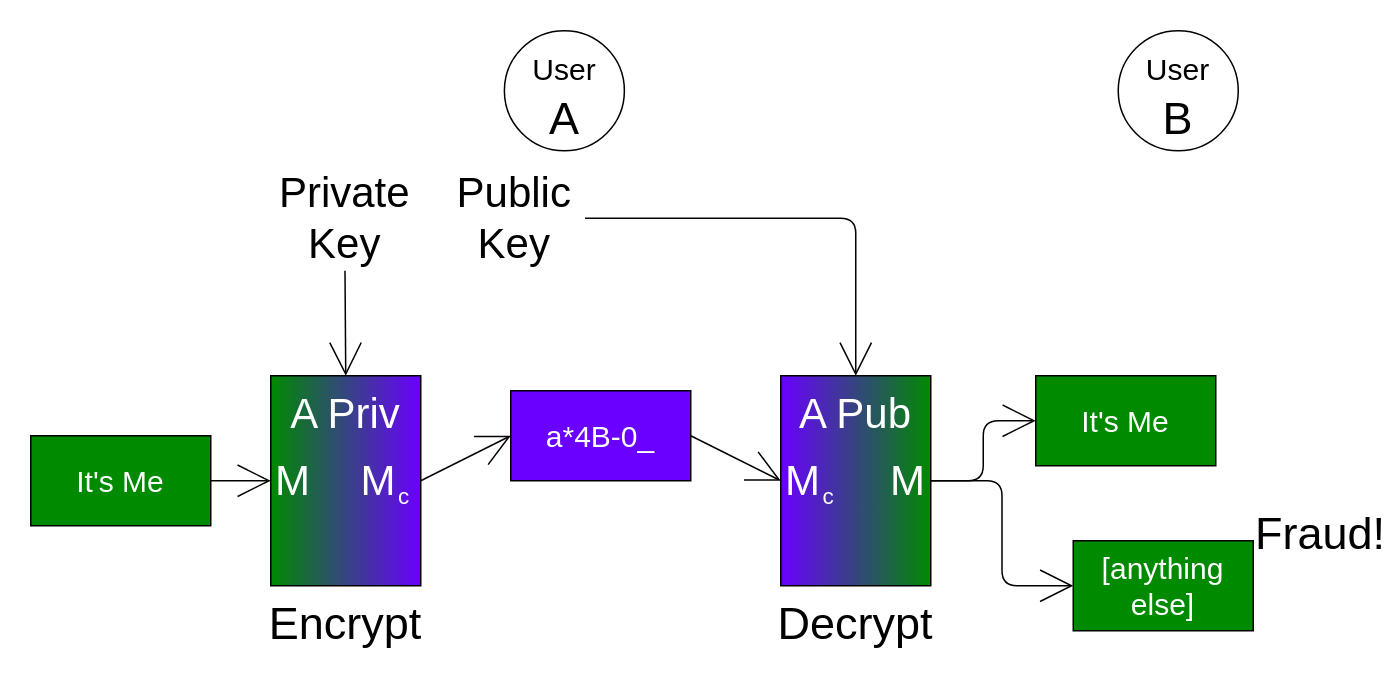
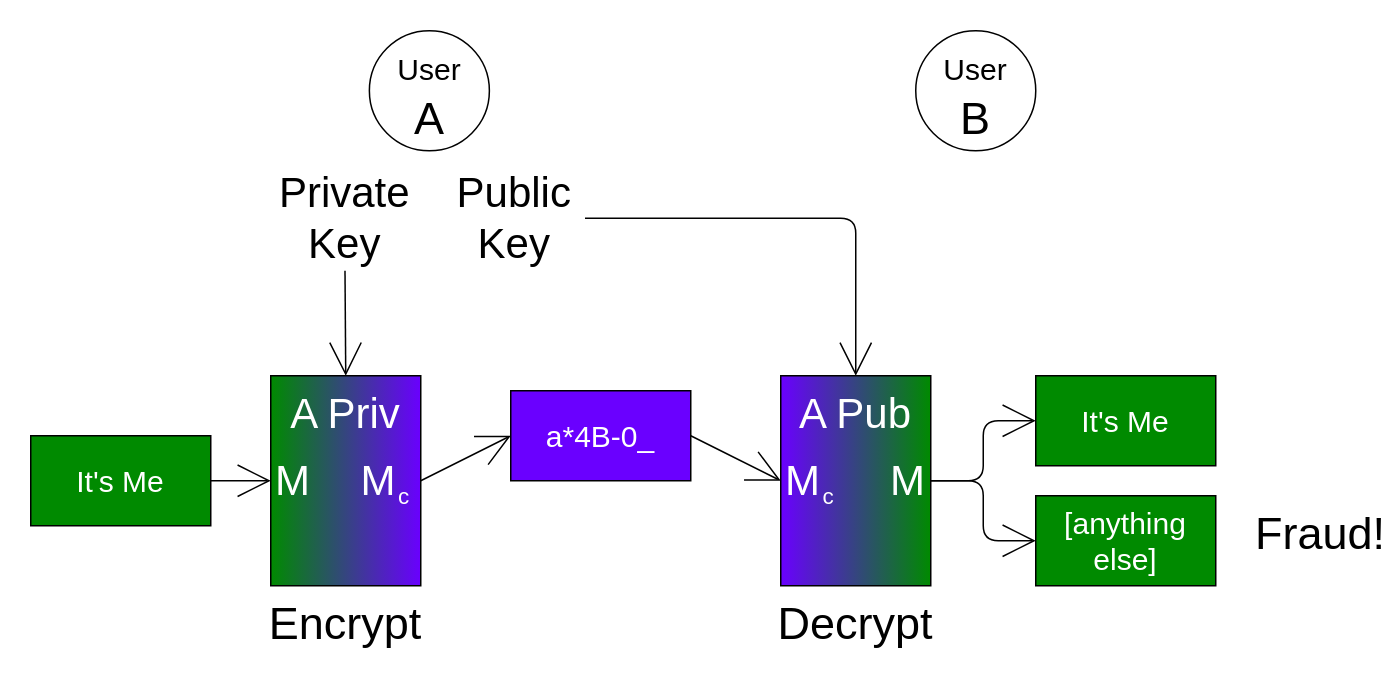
node "User A": moved (564, 91) -> (429, 91)
node "User B": moved (1178, 91) -> (976, 91)
node "[anything else]": moved (1163, 586) -> (1126, 541)
